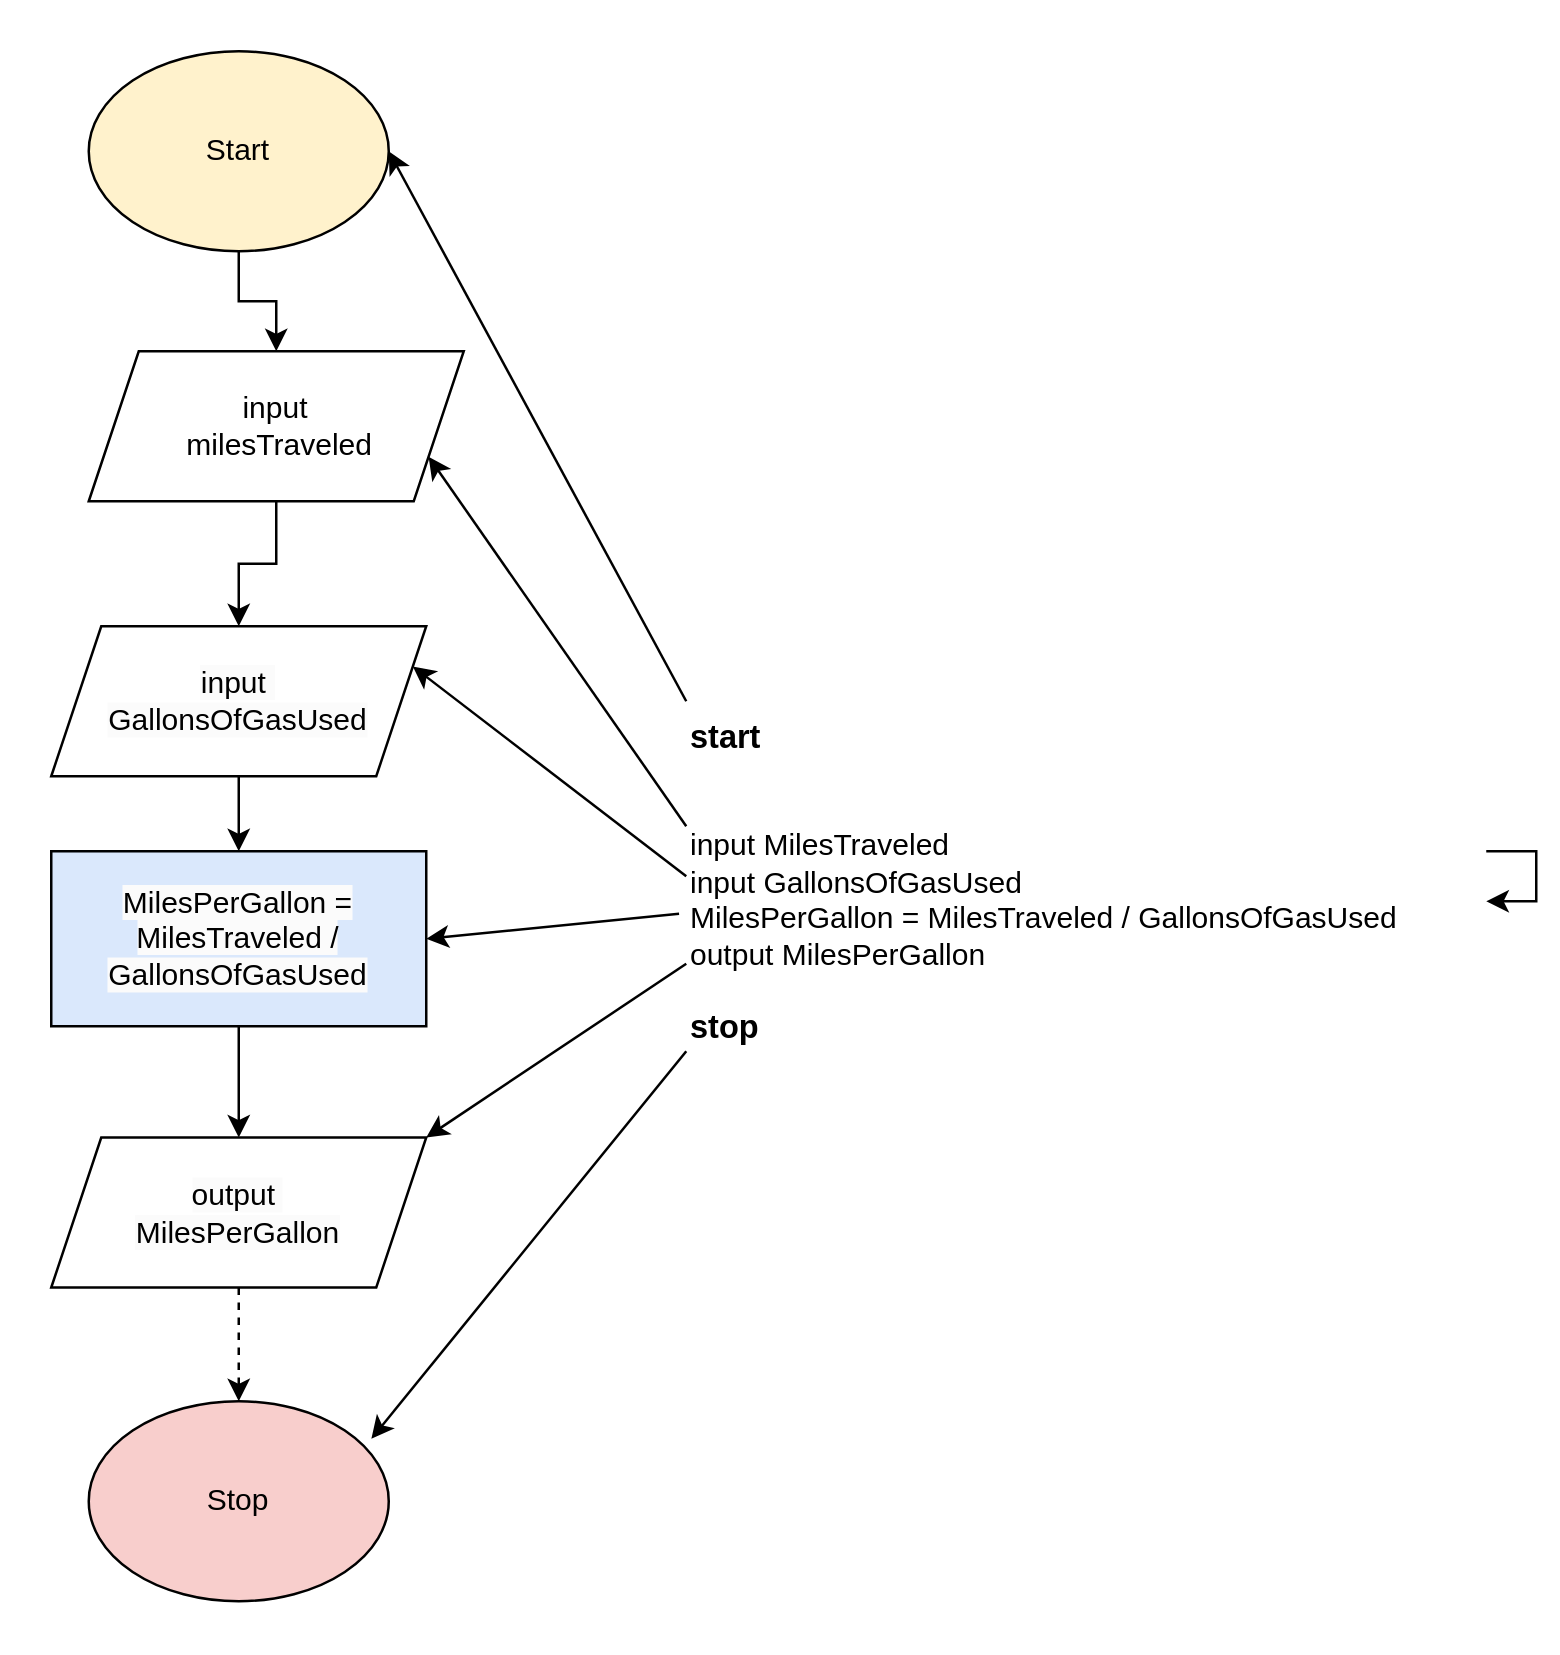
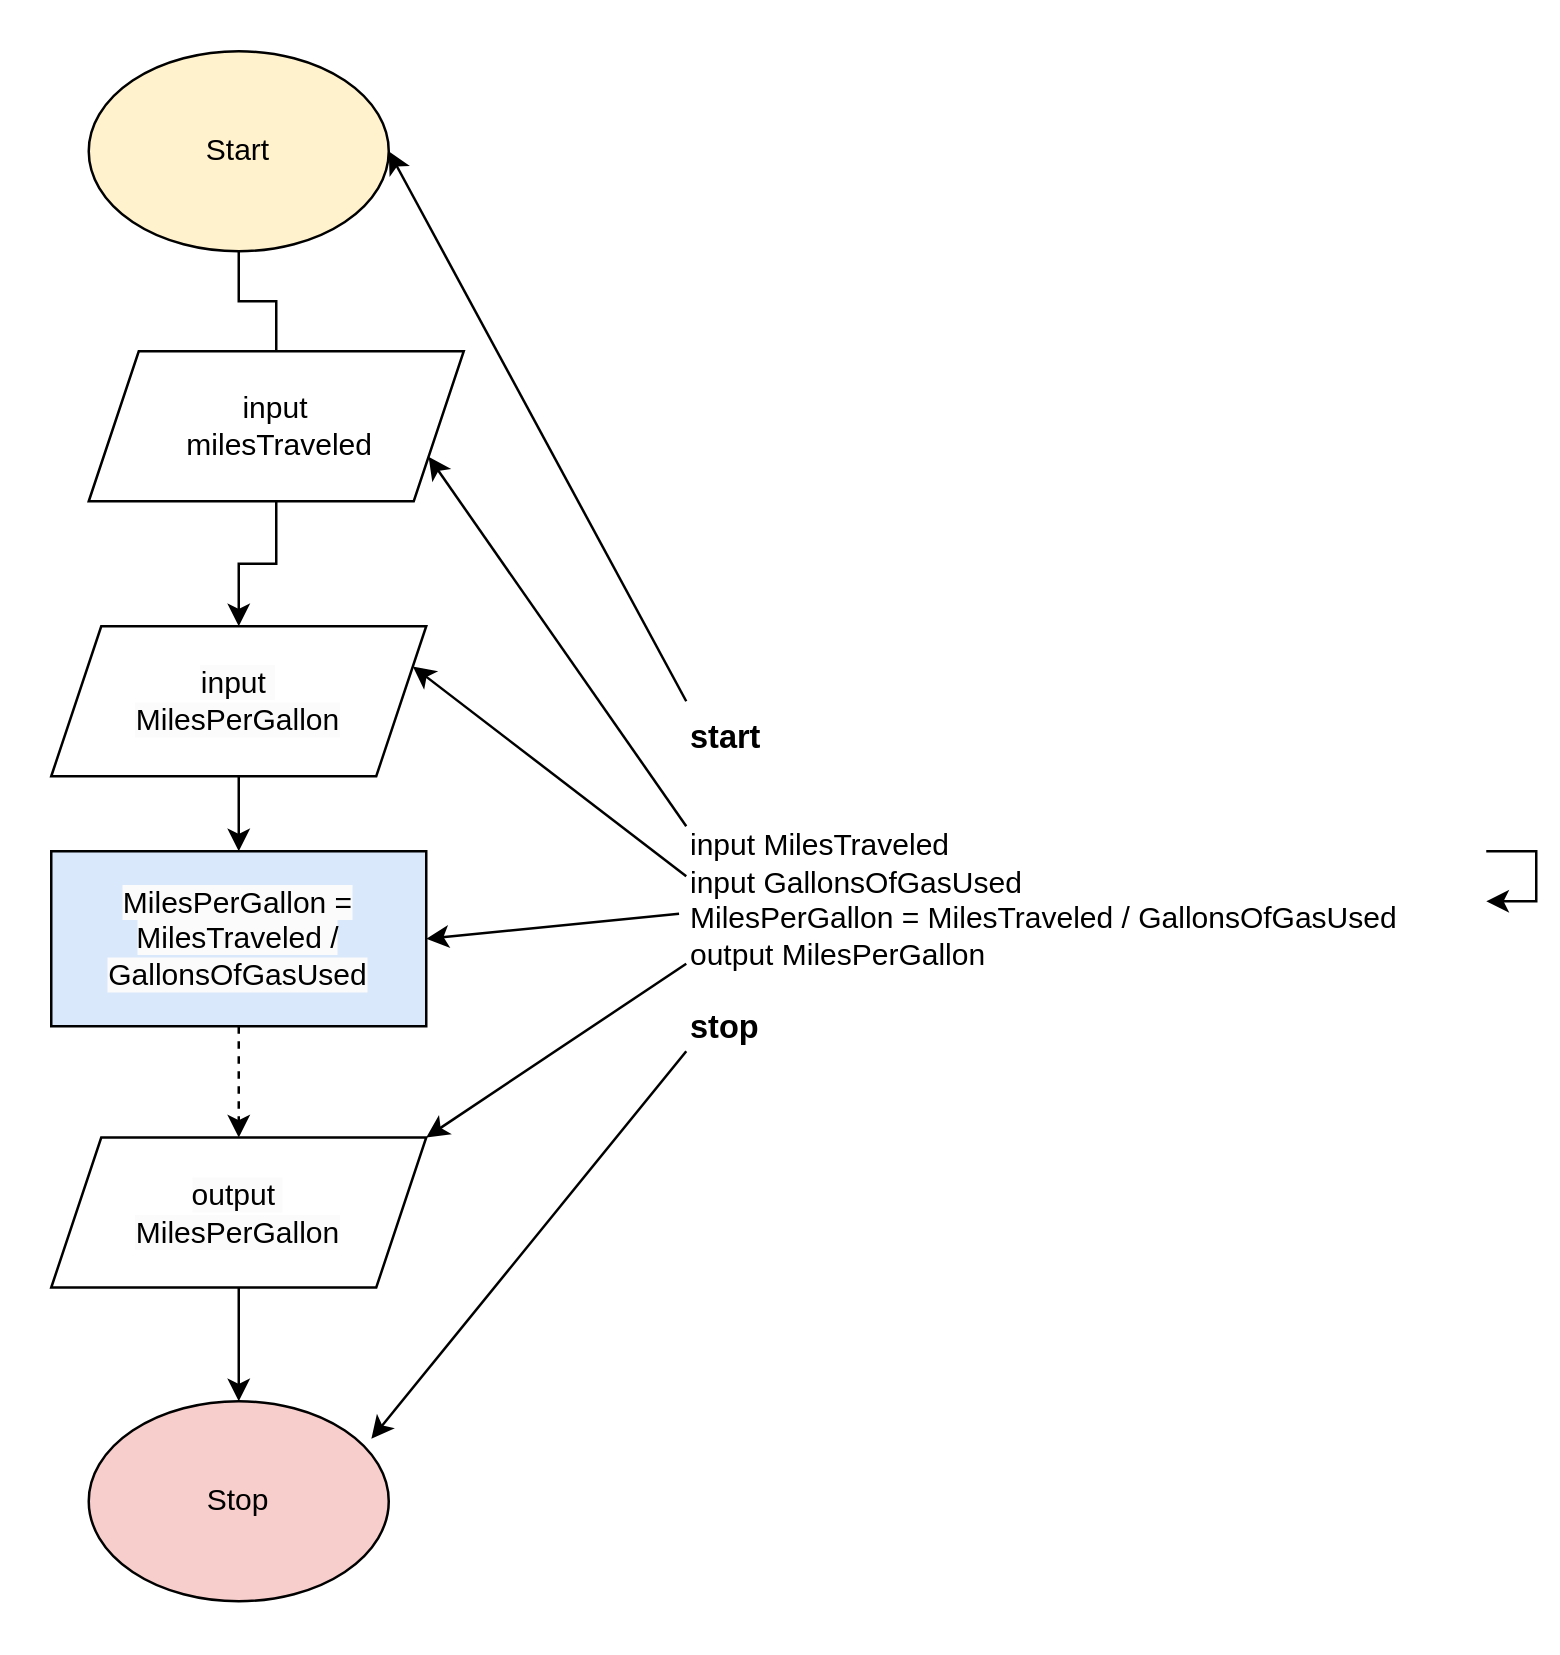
edge "Start" -> "input milesTraveled": arrowhead classic -> none
node "input GallonsOfGasUsed": label "input GallonsOfGasUsed" -> "input MilesPerGallon"
edge "MilesPerGallon = MilesTraveled / GallonsOfGasUsed" -> "output MilesPerGallon": style solid -> dashed
edge "output MilesPerGallon" -> "Stop": style dashed -> solid
